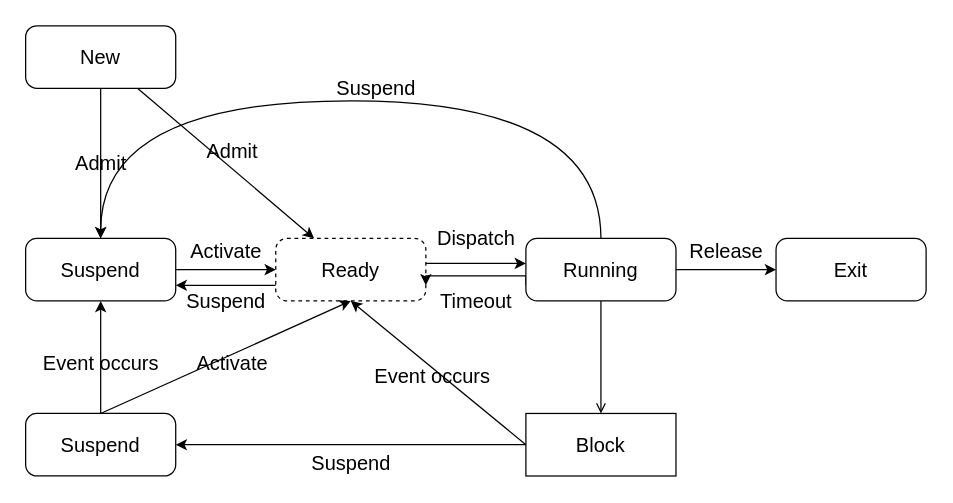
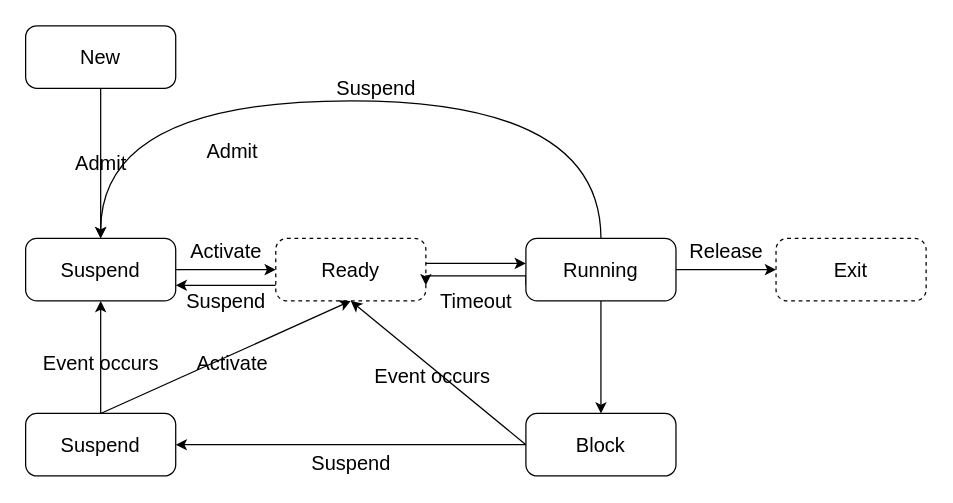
edge "New" -> "Ready": removed
node "Dispatch": removed
node "Exit": style solid -> dashed
edge "Running" -> "Block": arrowhead open -> classic
node "Block": shape rectangle -> rounded rectangle
